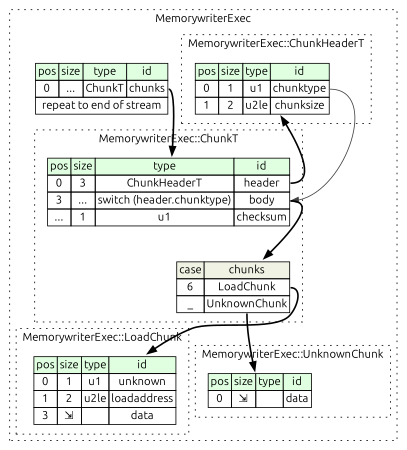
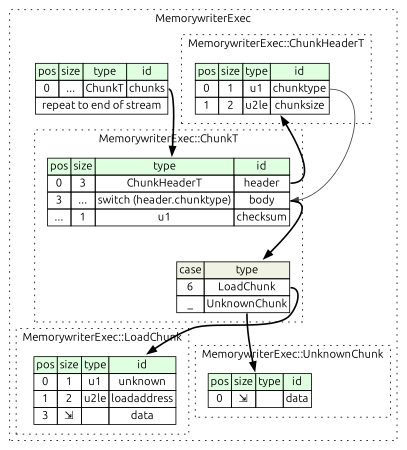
node "case": text "chunks" -> "type"
